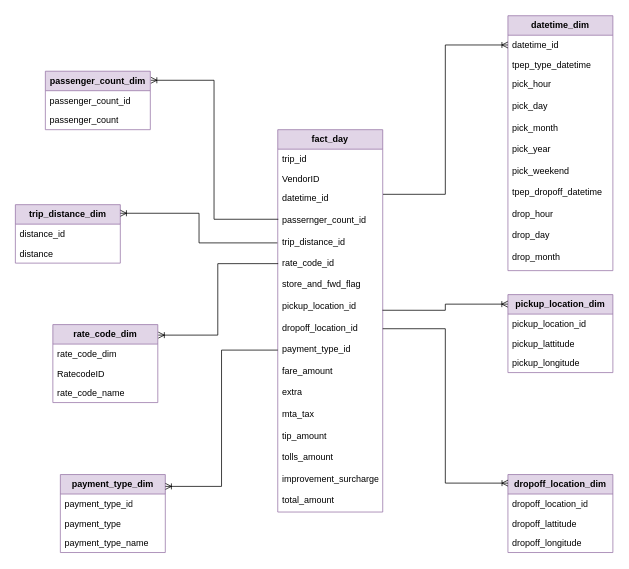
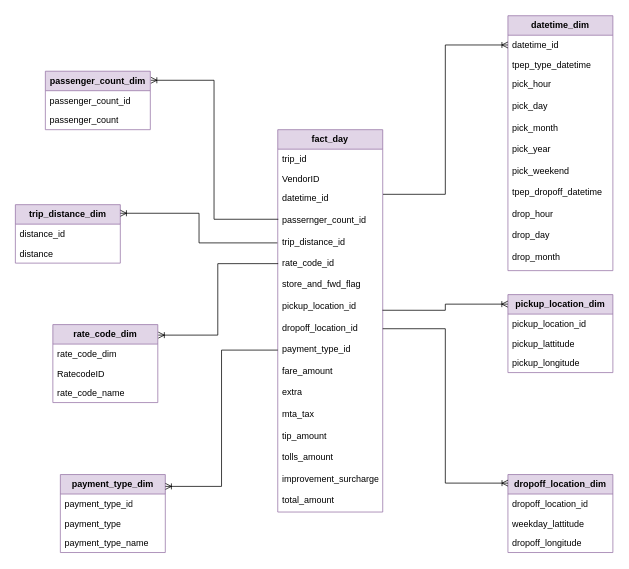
node "dropoff_lattitude": label "dropoff_lattitude" -> "weekday_lattitude"
